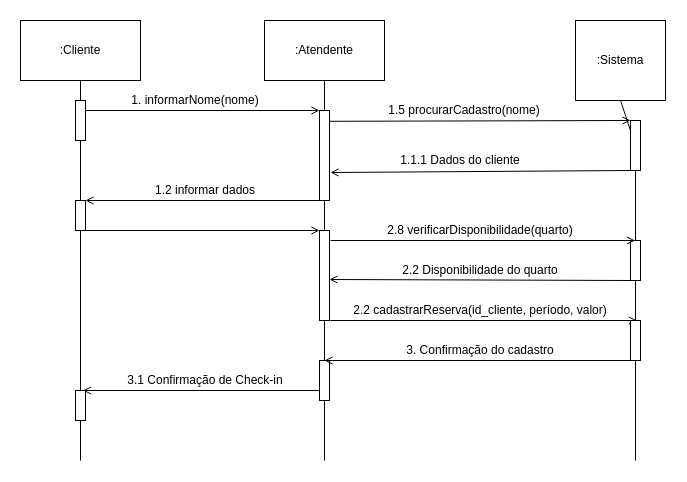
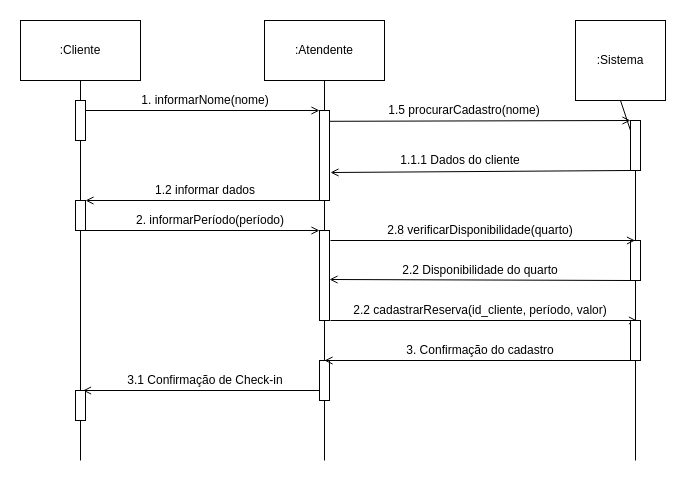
node "1. informarNome(nome)": moved (196, 101) -> (206, 101)
node "2. informarPeríodo(período)": added
